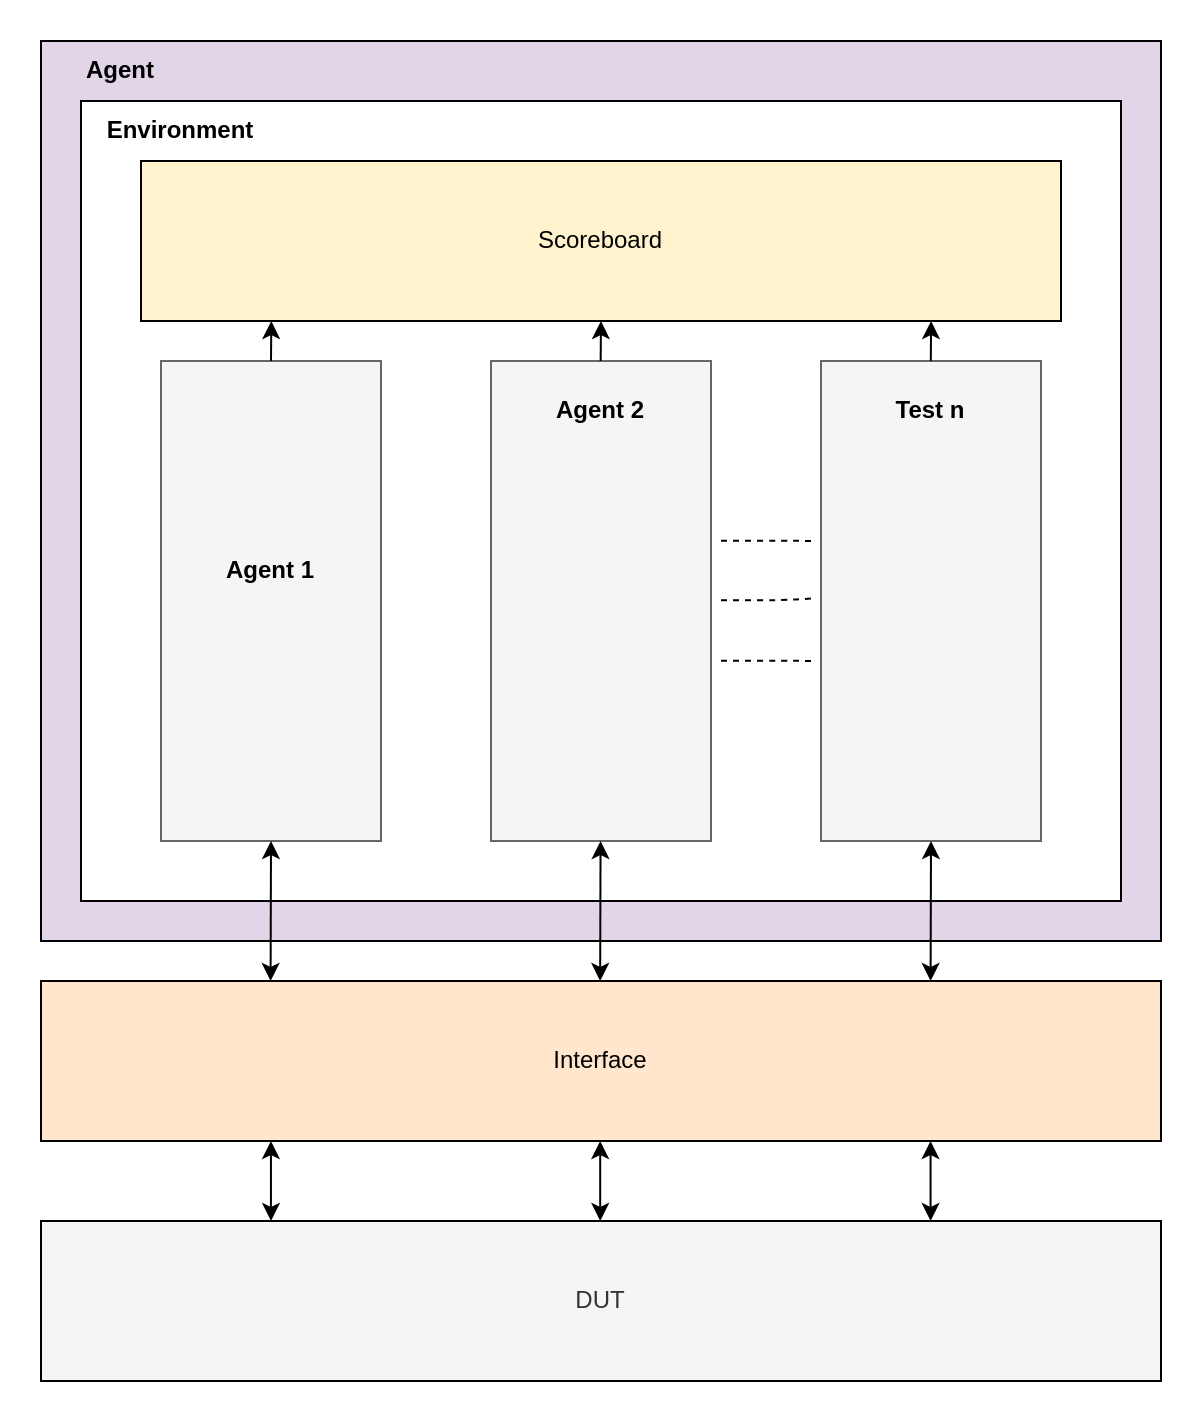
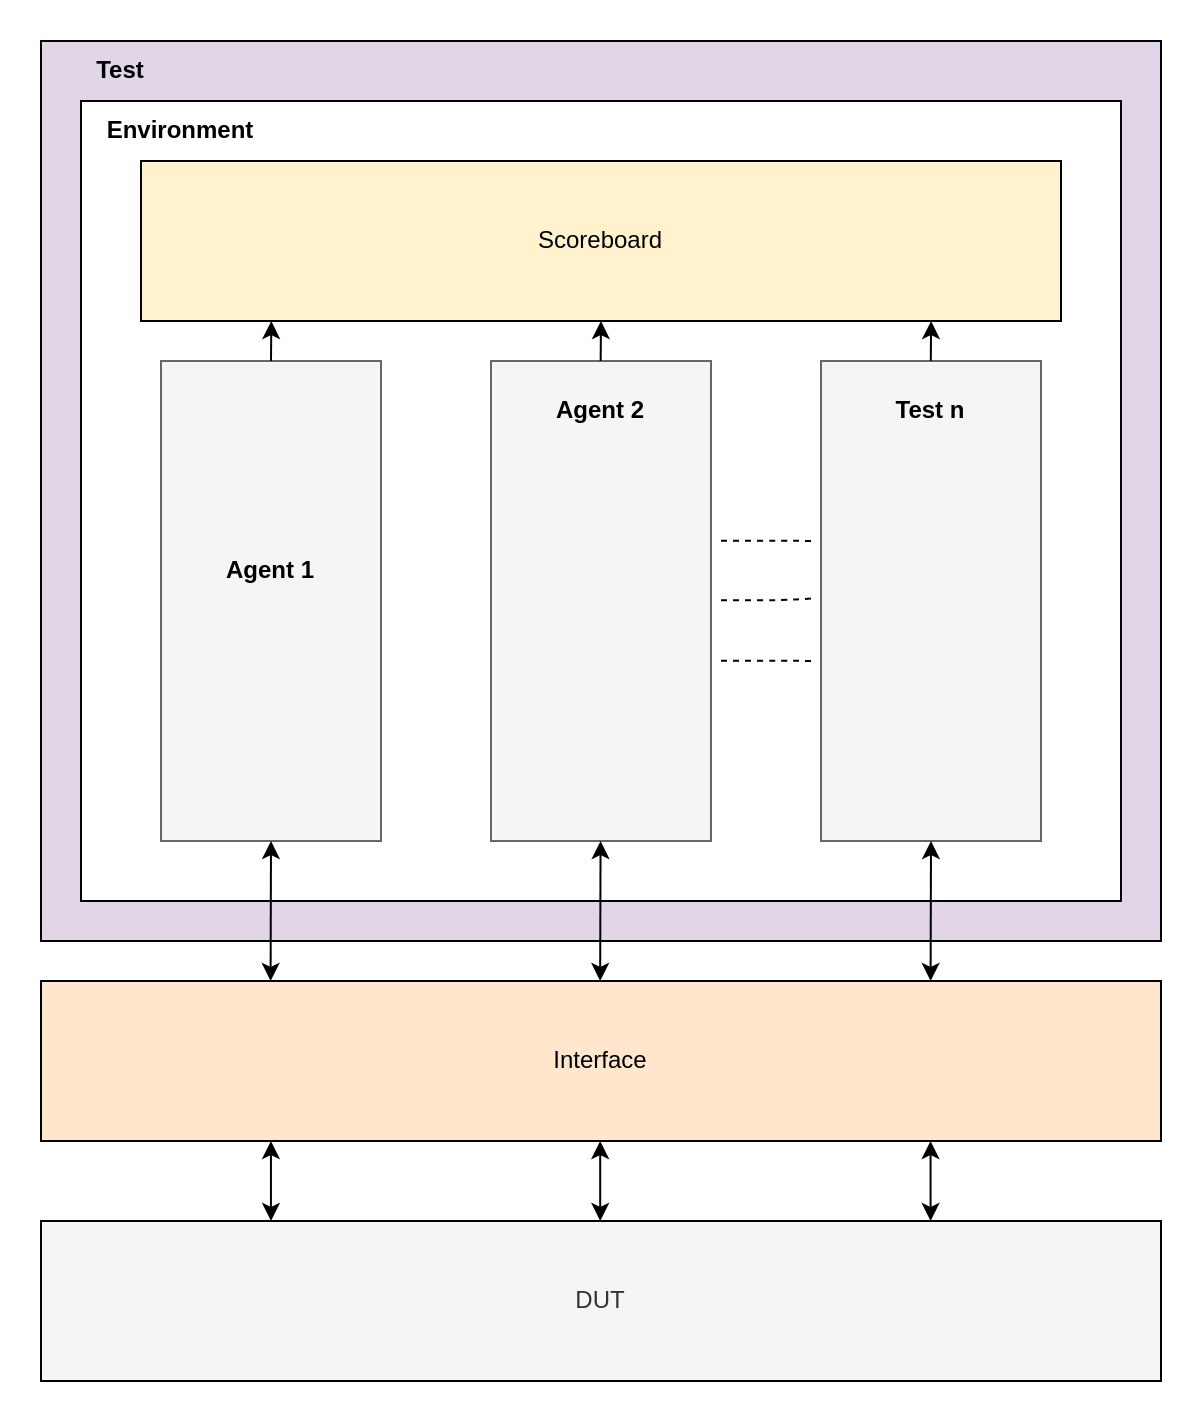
node "Agent": label "Agent" -> "Test"
